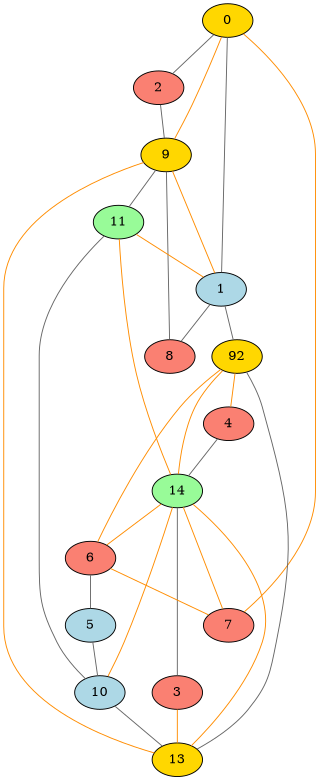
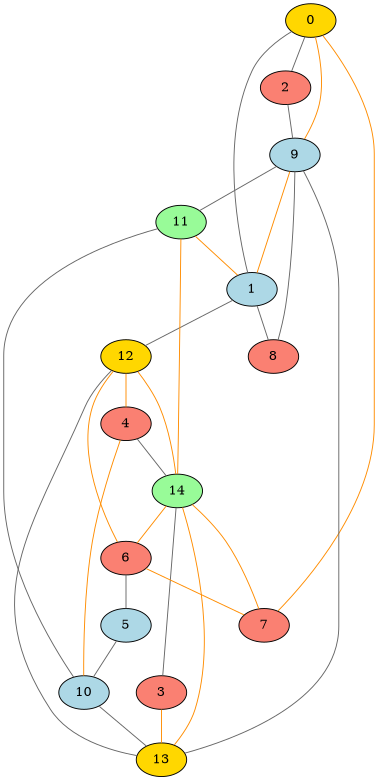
node "9": fillcolor gold -> lightblue
node "92": label "92" -> "12"
edge "9" -- "13": color darkorange -> gray40
edge "14" -- "10": now "4" -- "10"
